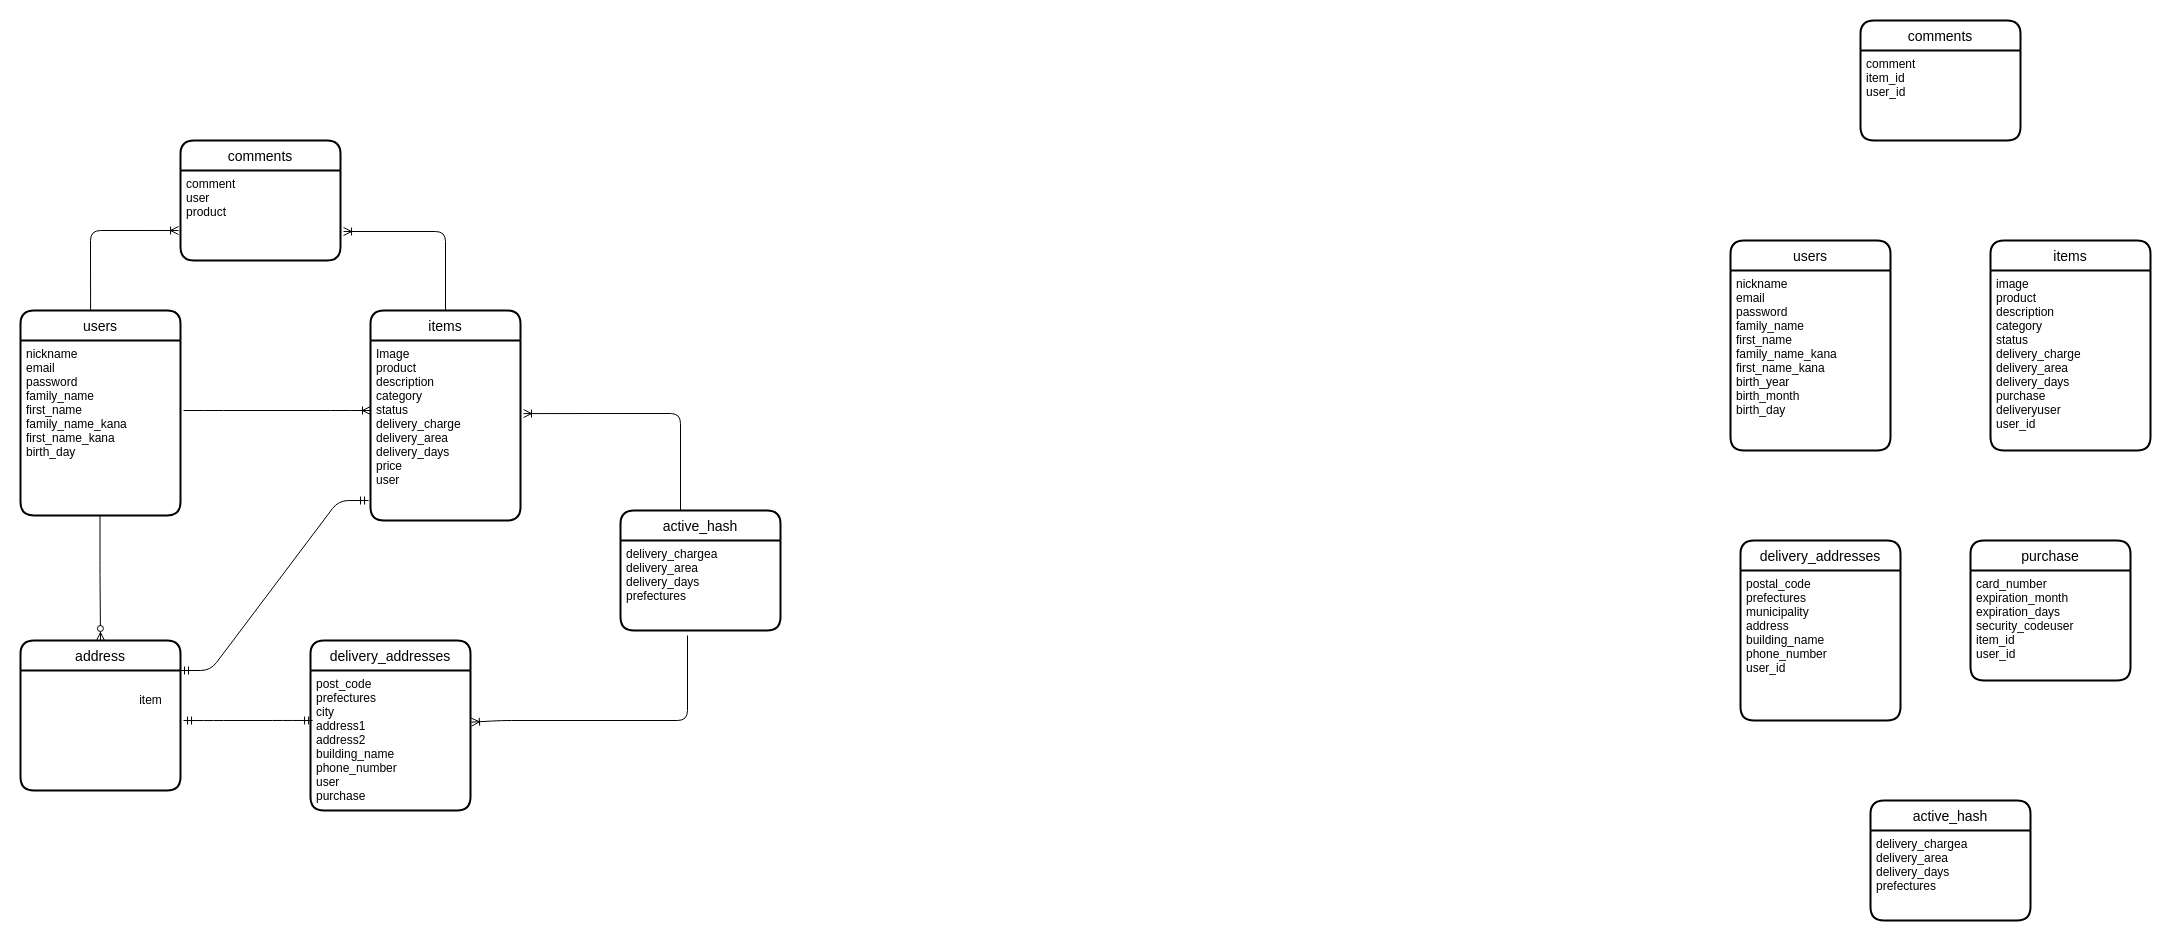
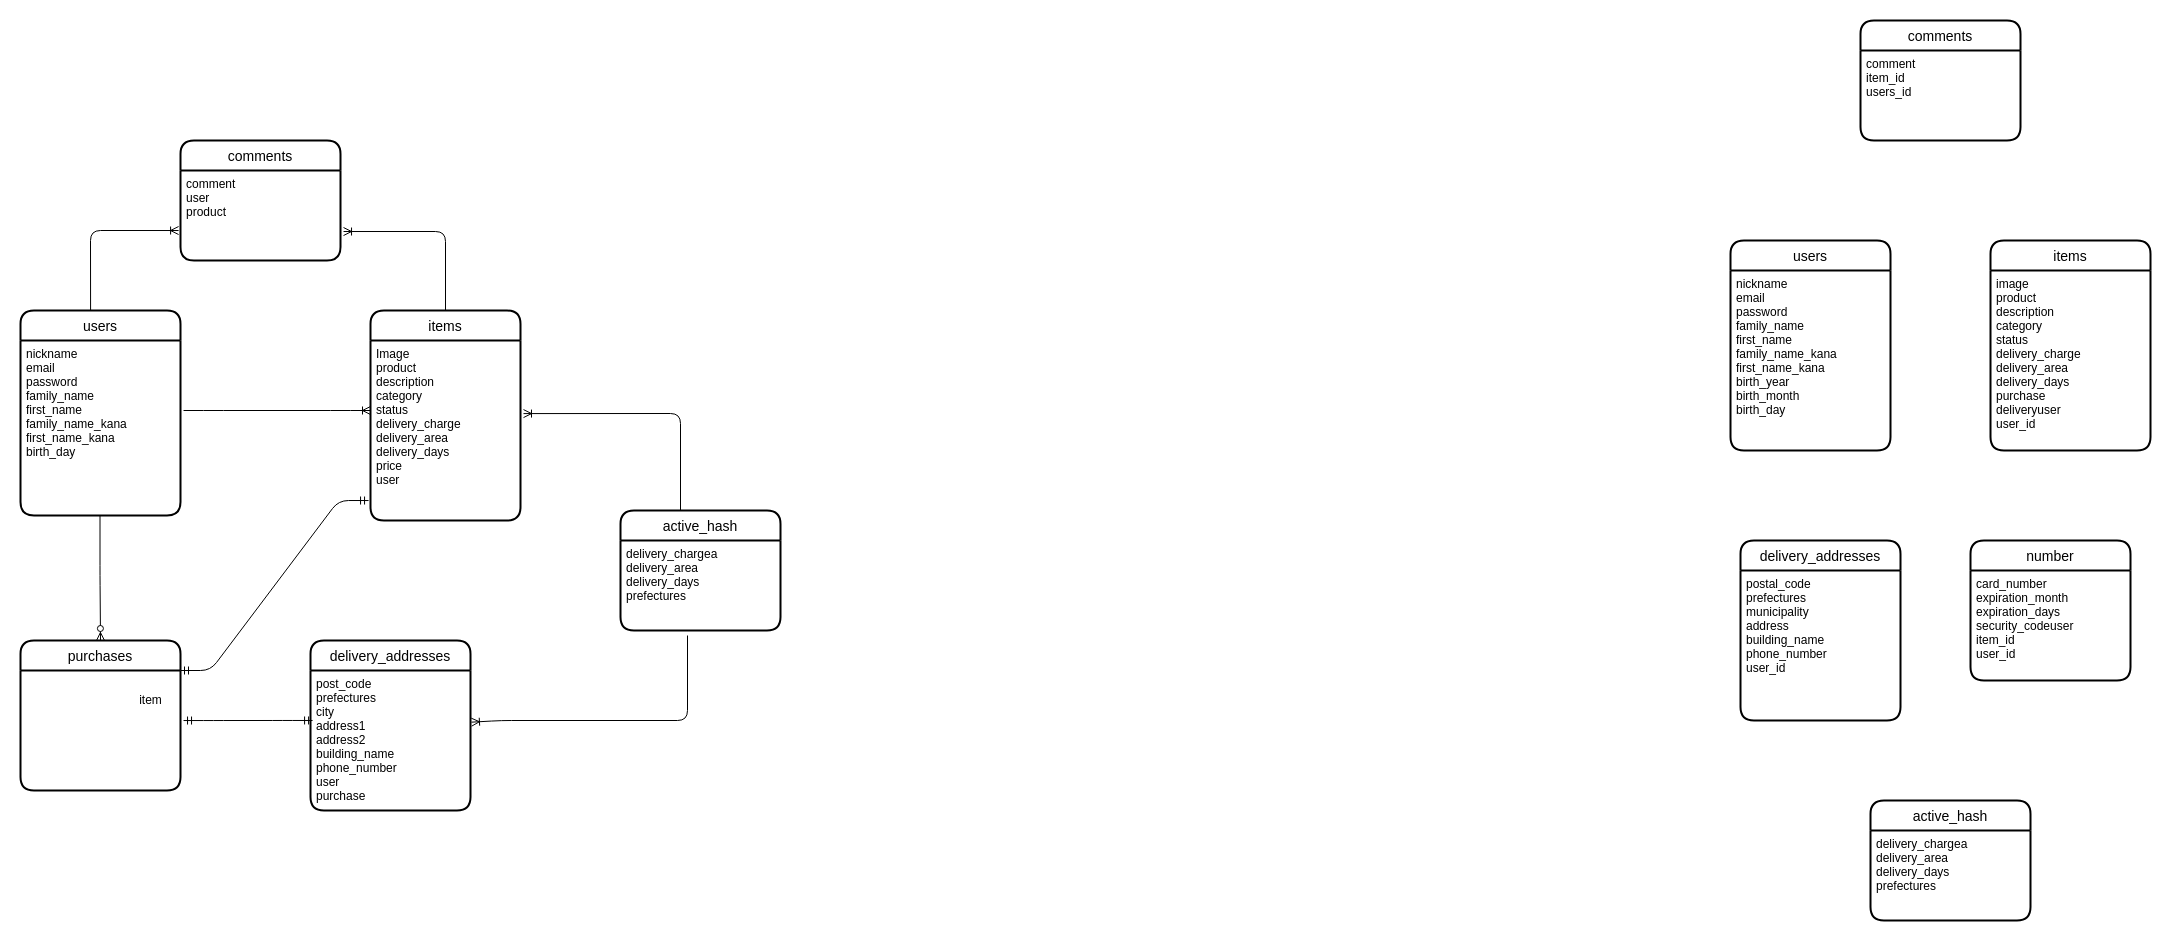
node "comment item_id user_id": label "comment item_id user_id" -> "comment item_id users_id"
node "purchase": label "purchase" -> "number"
node "address": label "address" -> "purchases"
